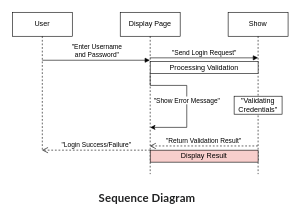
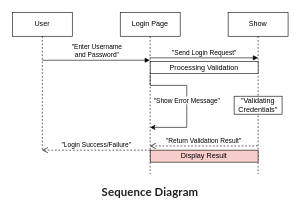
node "Display Page": label "Display Page" -> "Login Page"
node "Sequence Diagram": moved (147, 198) -> (150, 192)
